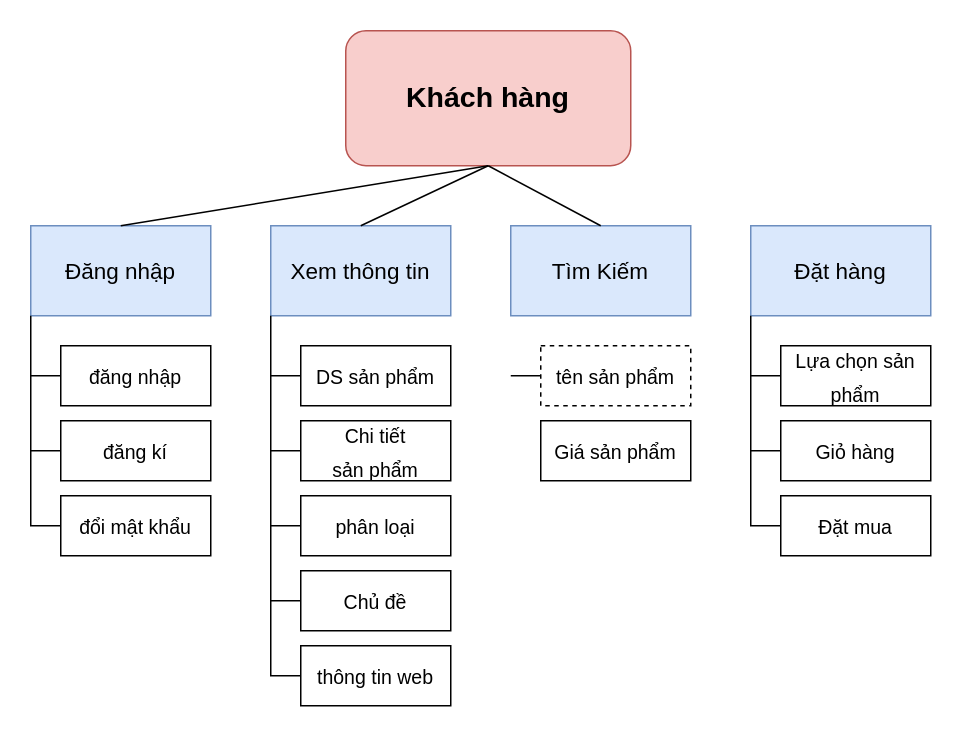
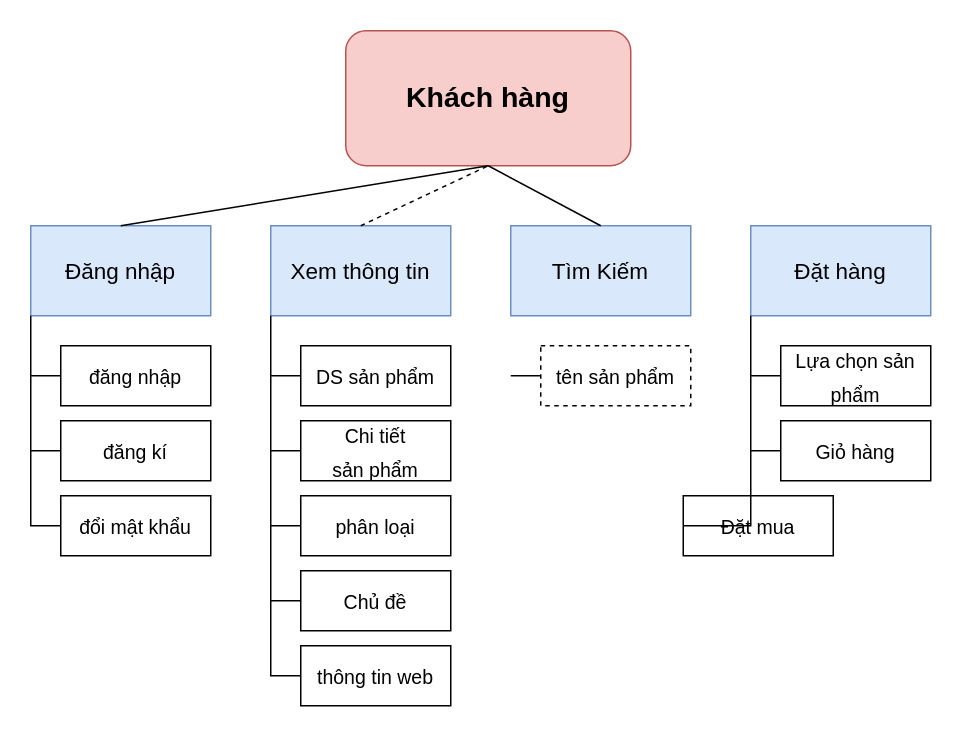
edge "Khách hàng" -- "Xem thông tin": style solid -> dashed
node "Giá sản phẩm": removed
node "Đặt mua": moved (856, 526) -> (758, 526)
